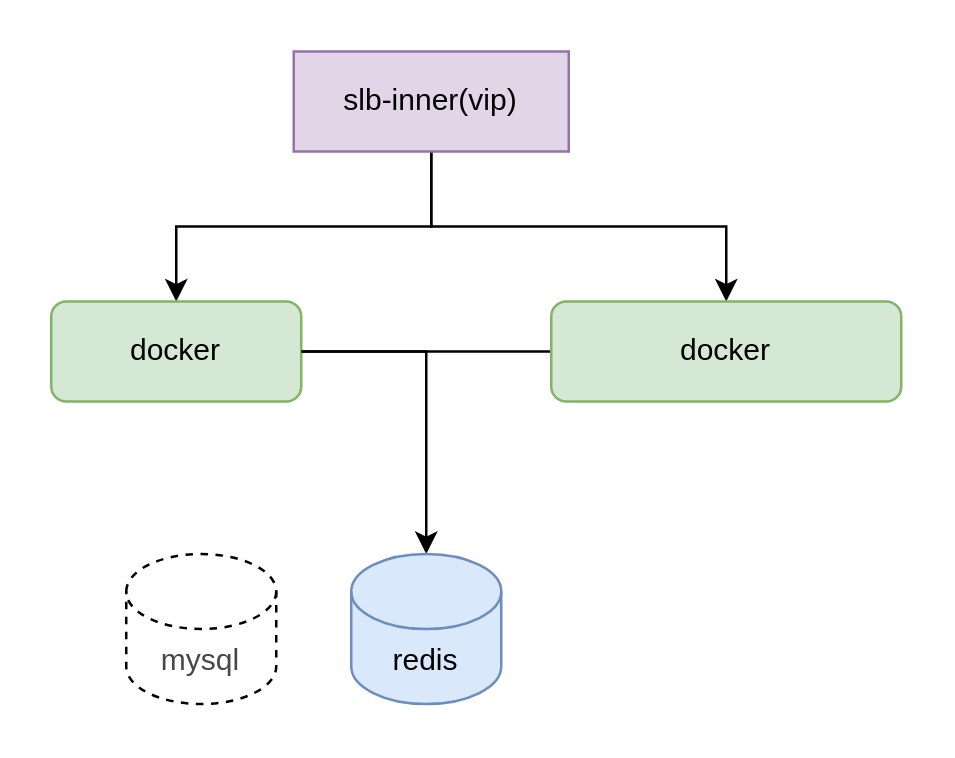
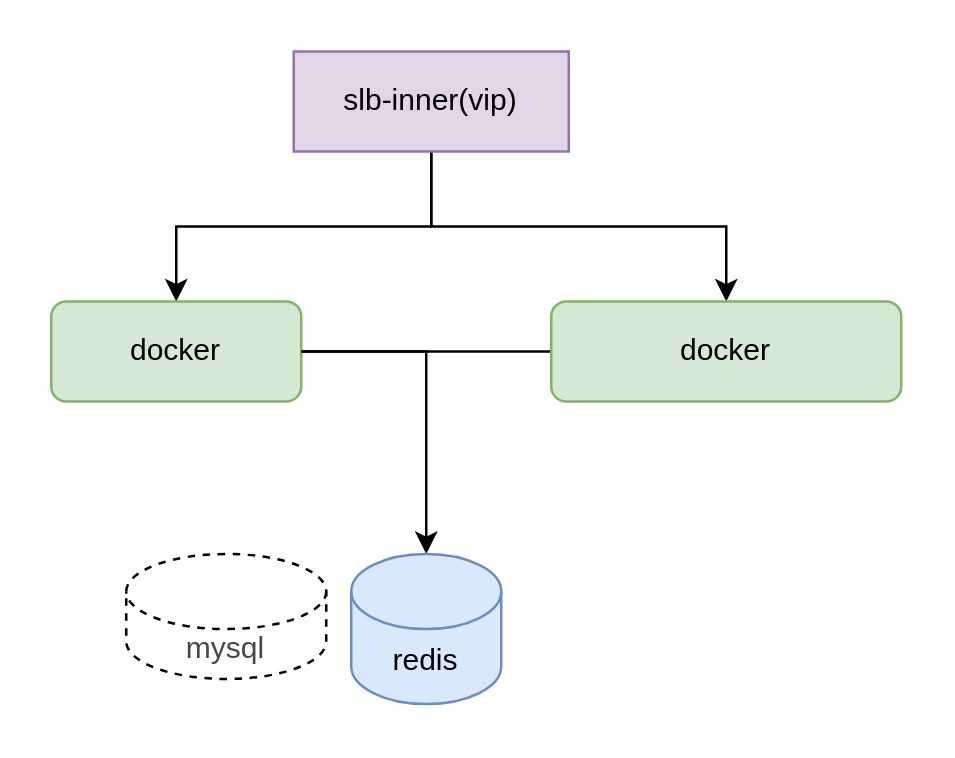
node "mysql": size 150x150 -> 200x125
